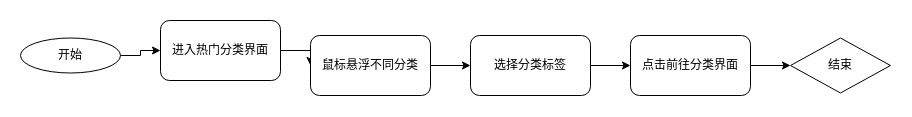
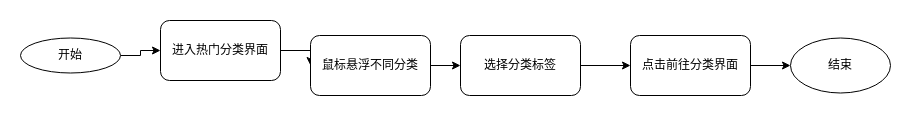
node "选择分类标签": moved (531, 66) -> (521, 66)
node "结束": shape diamond -> ellipse
